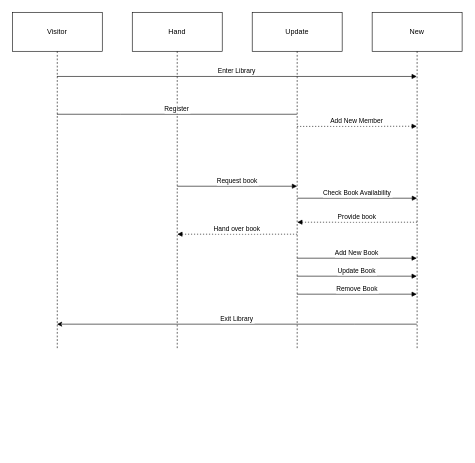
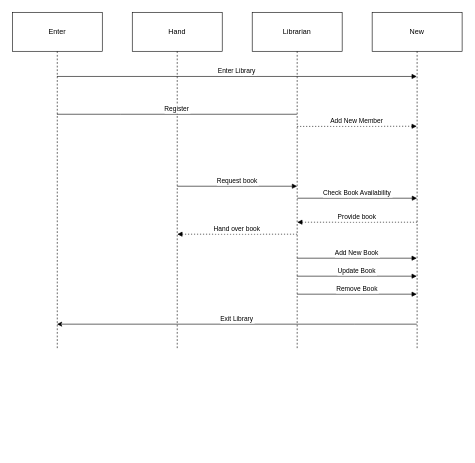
node "Visitor": label "Visitor" -> "Enter"
node "Update": label "Update" -> "Librarian"
